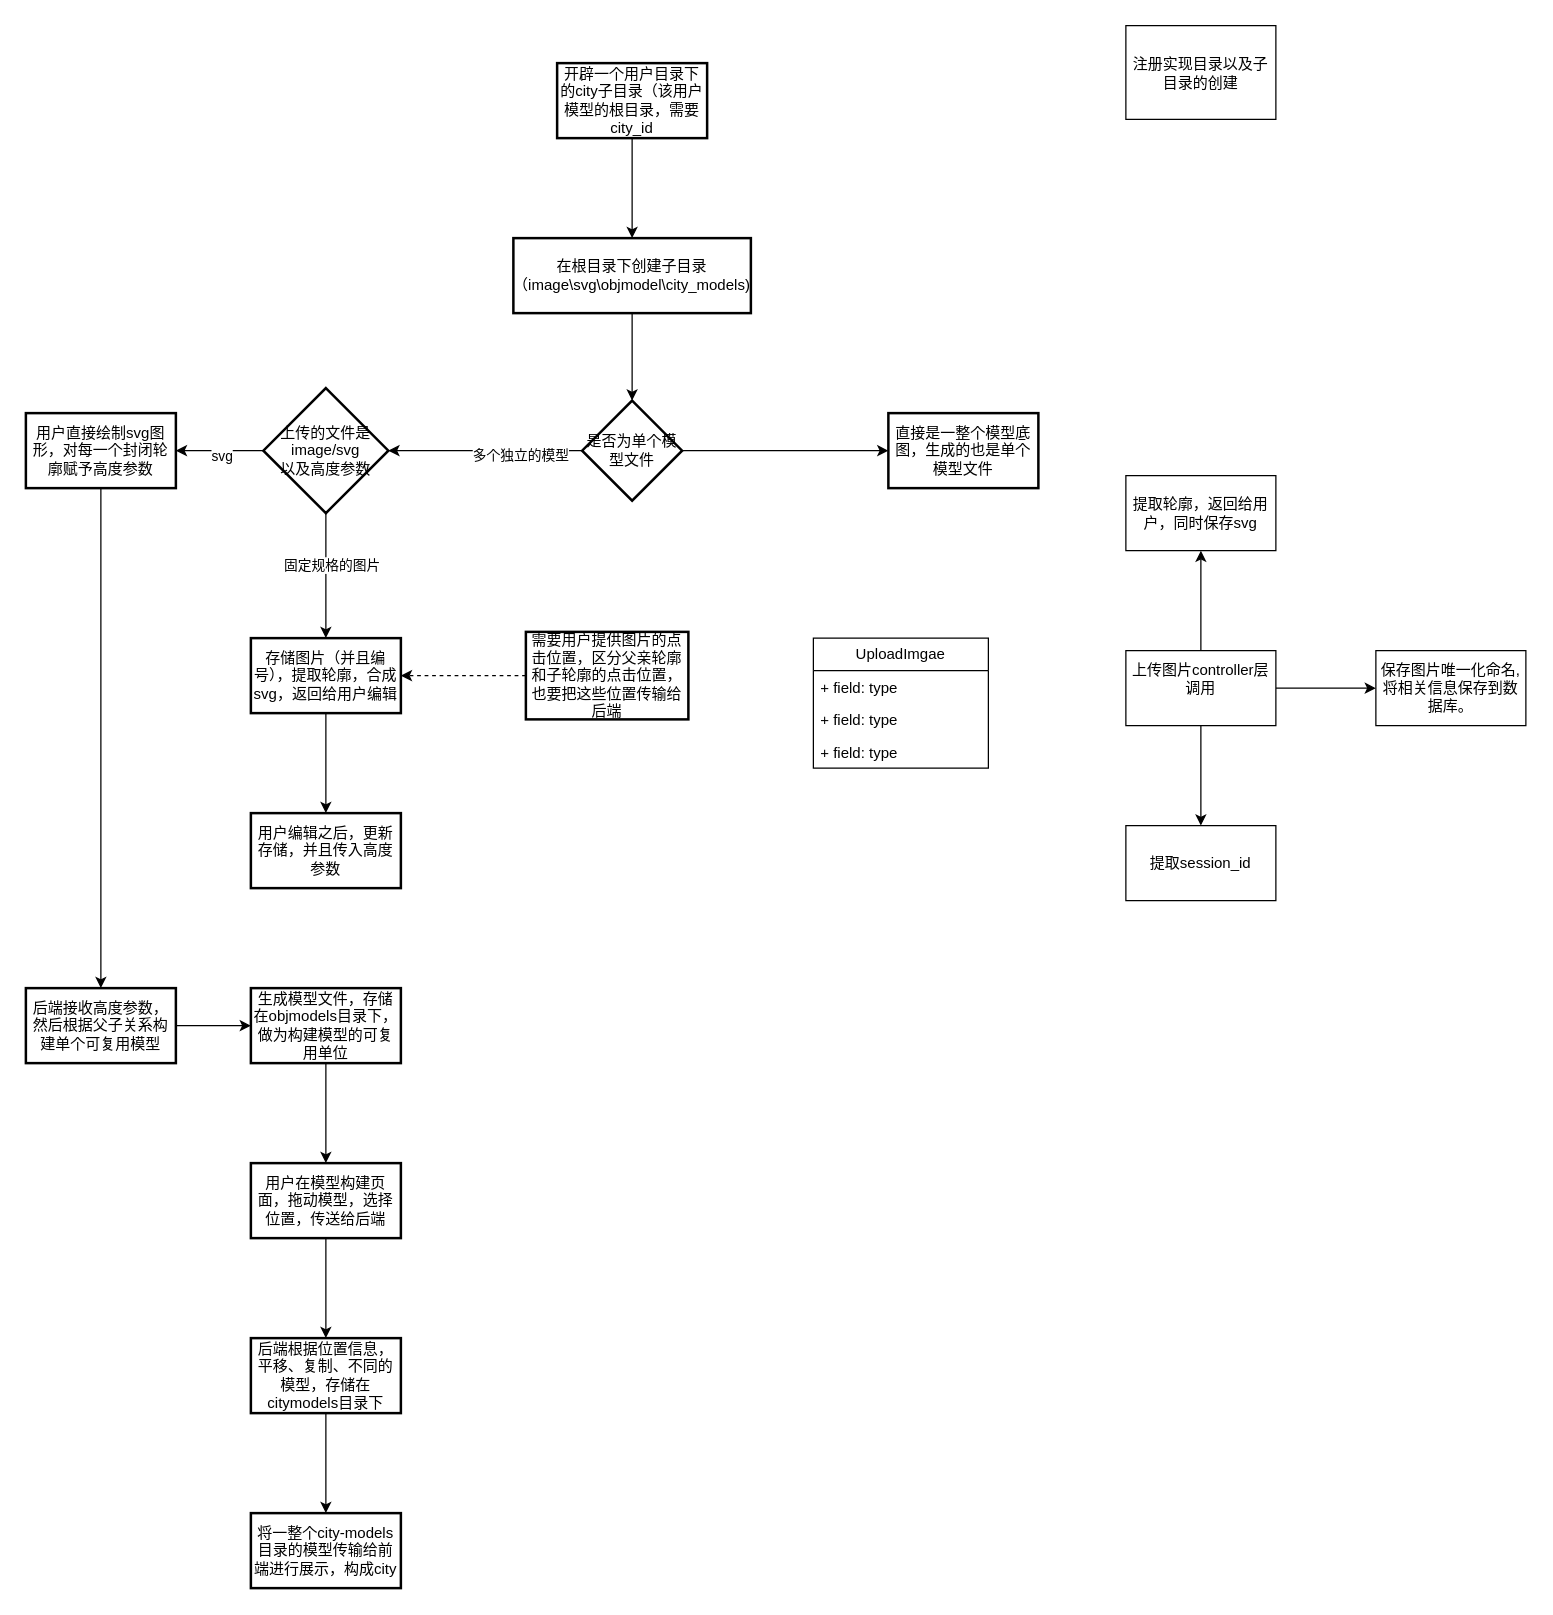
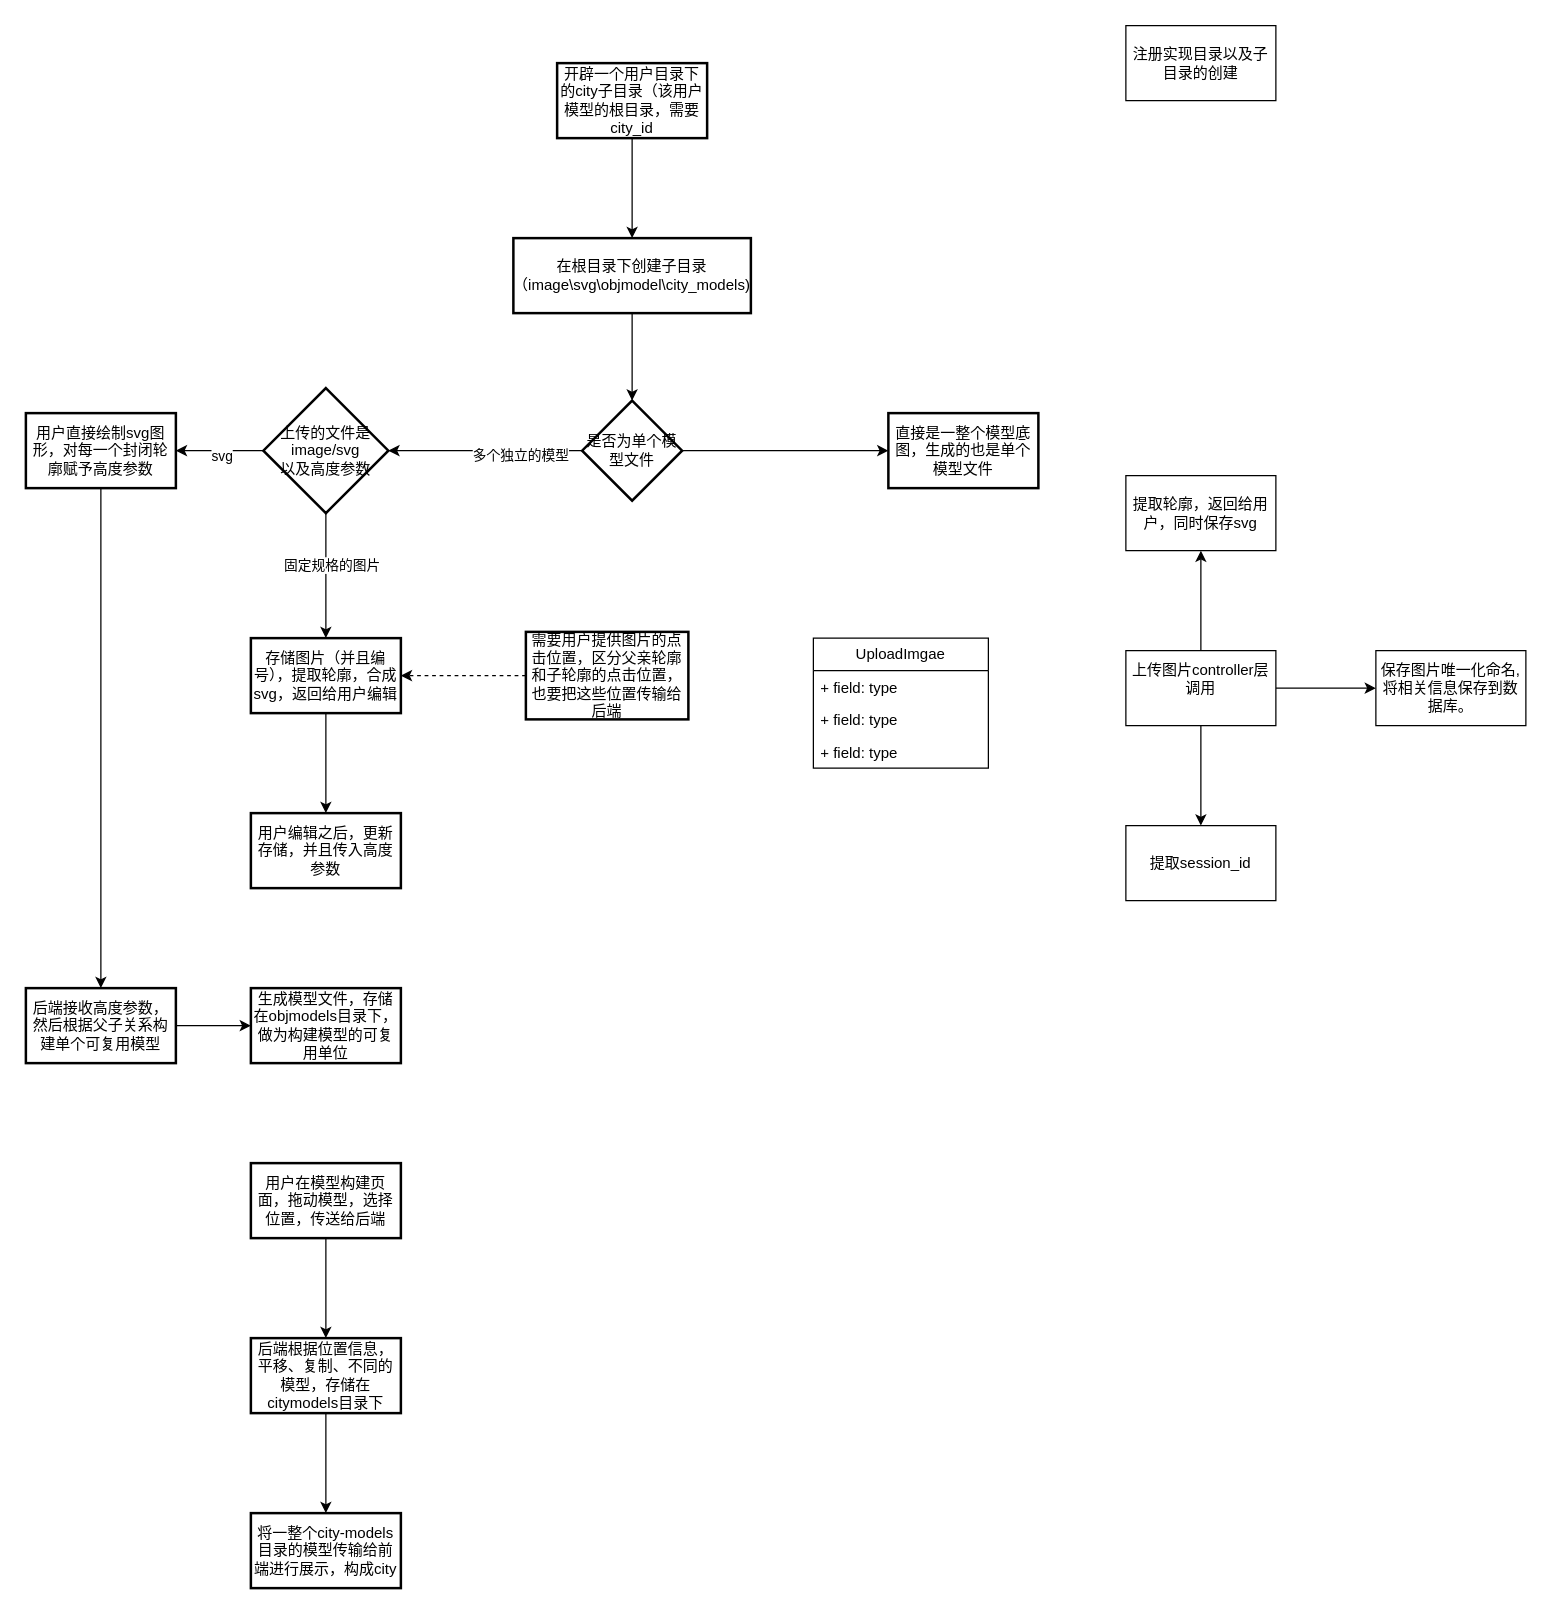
node "注册实现目录以及子目录的创建": size 150x94 -> 150x75
edge "生成模型文件，存储在objmodels目录下，做为构建模型的可复用单位" -> "用户在模型构建页面，拖动模型，选择位置，传送给后端": removed
